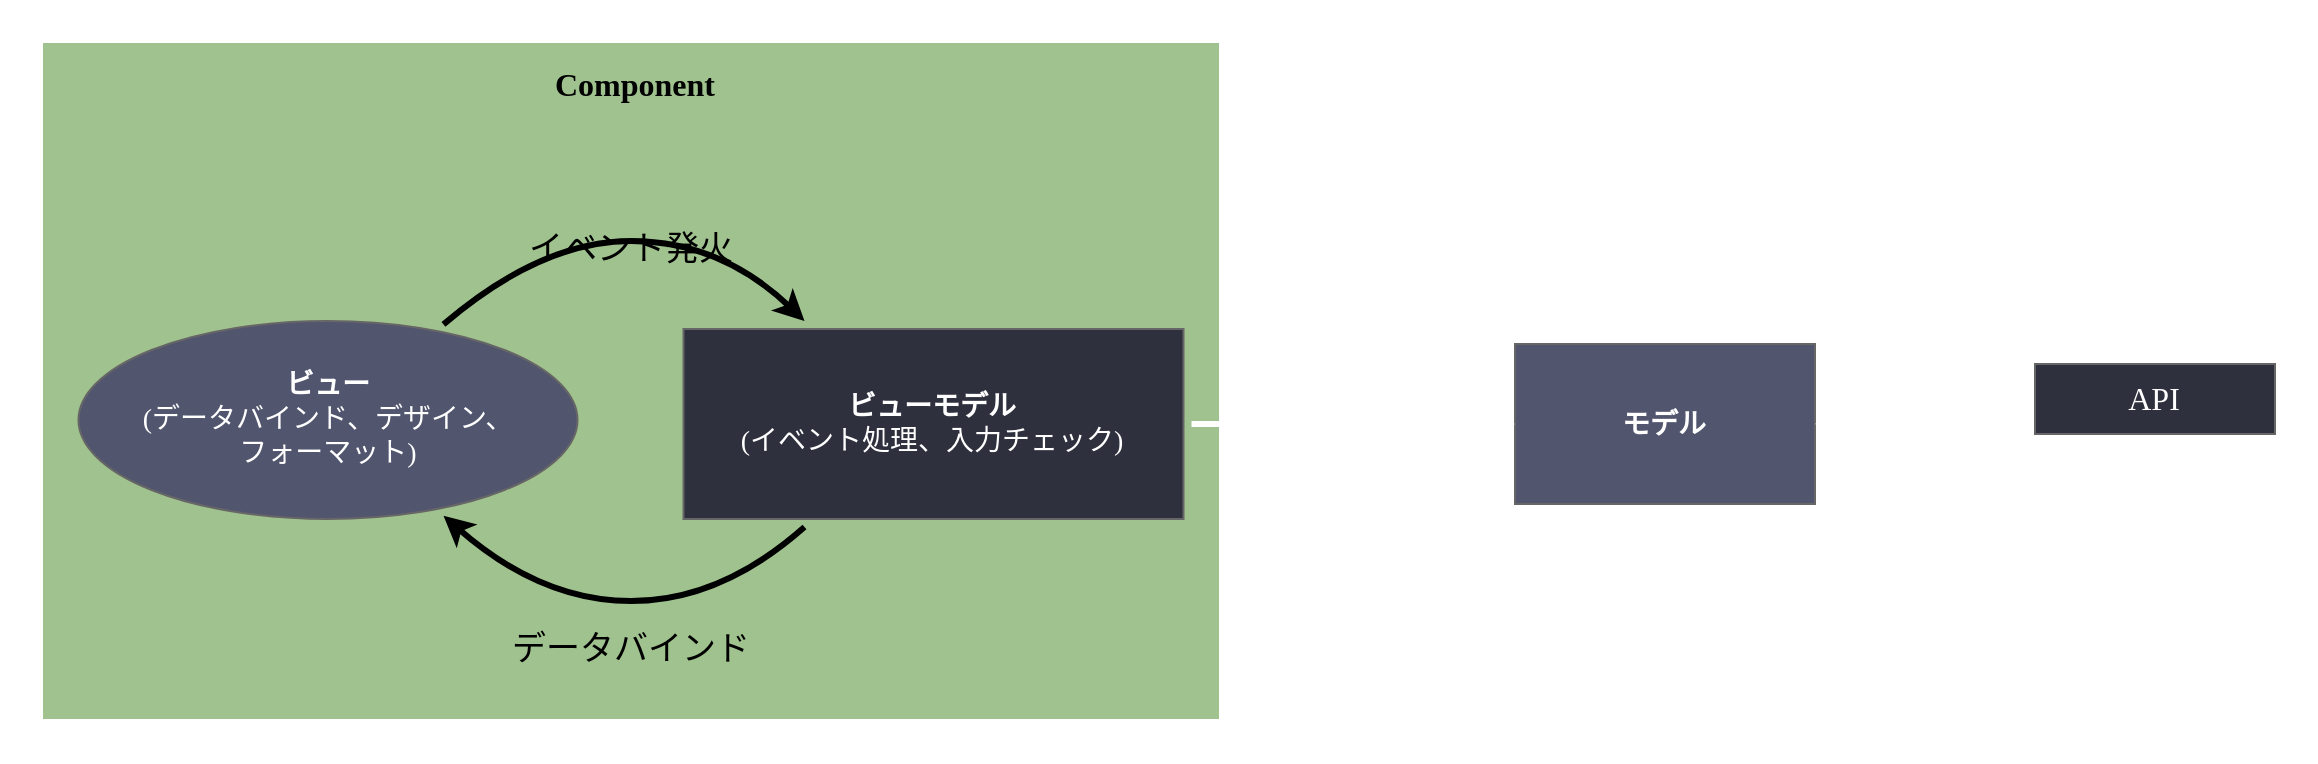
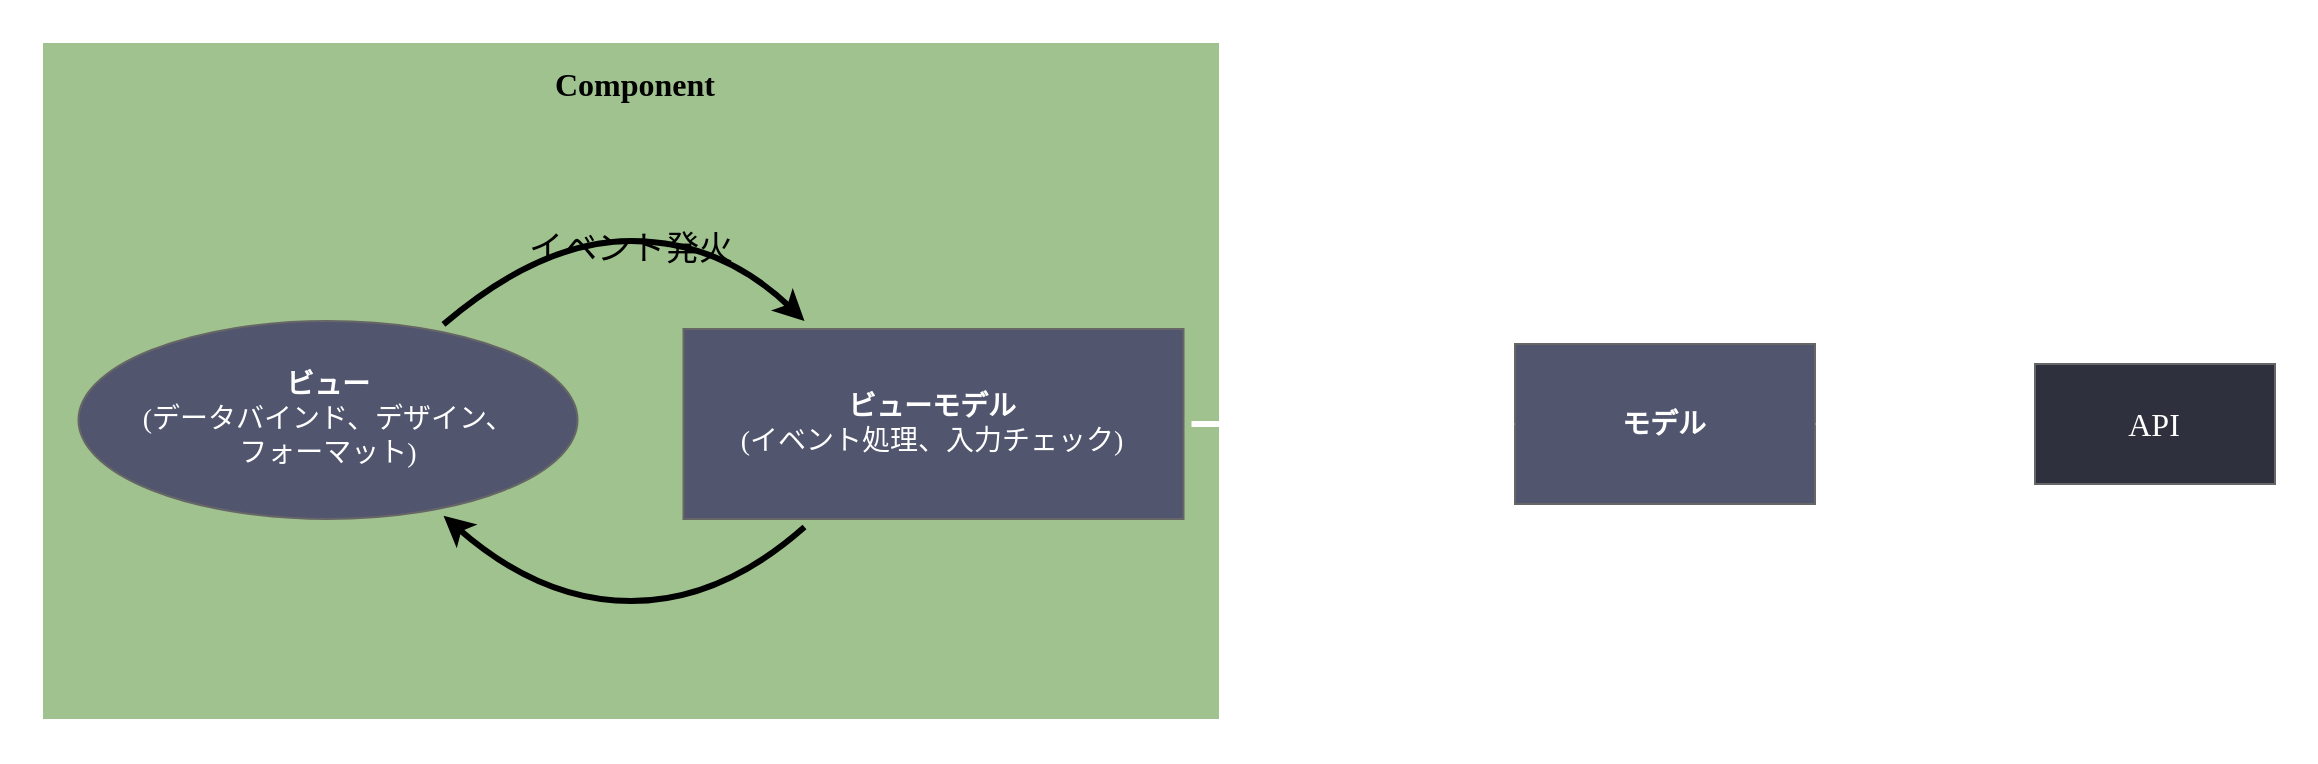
node "API": size 240x70 -> 240x120
node "ビューモデル(イベント処理、入力チェック)": fillcolor #2e303e -> #51556e
node "データバインド": removed
